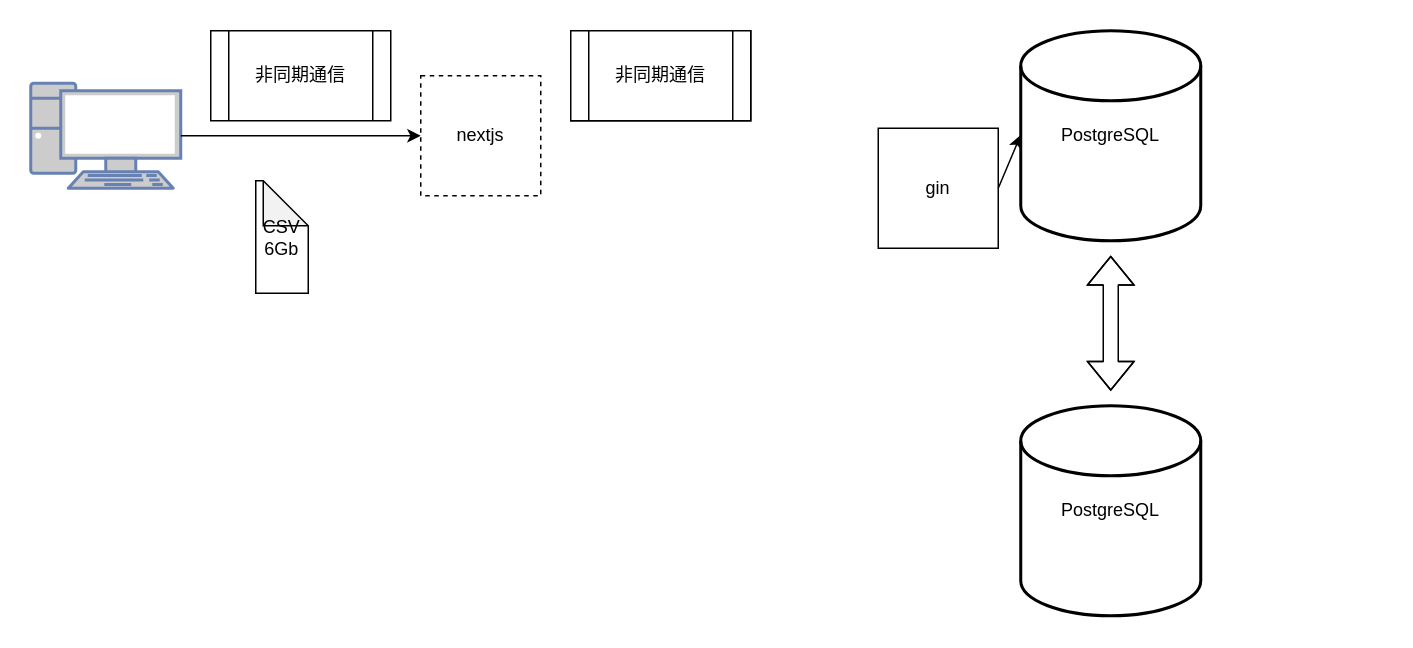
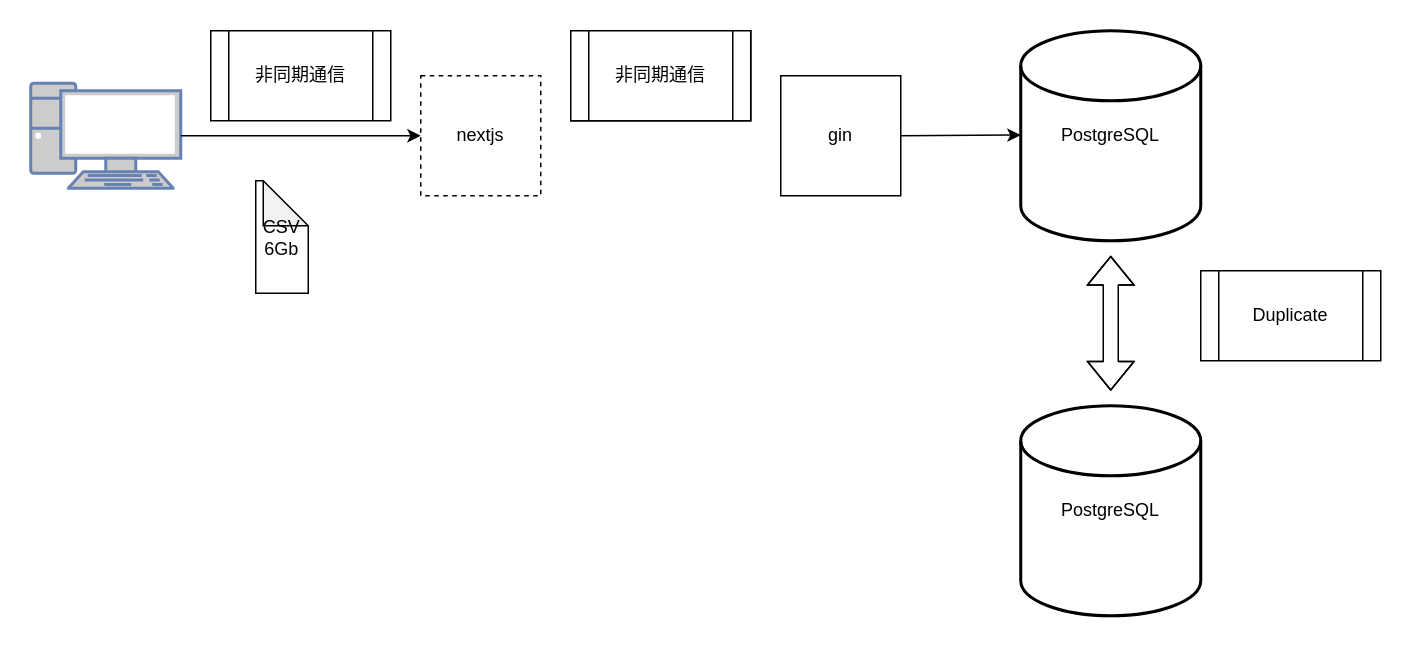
node "gin": moved (938, 188) -> (841, 136)
node "Duplicate": added
